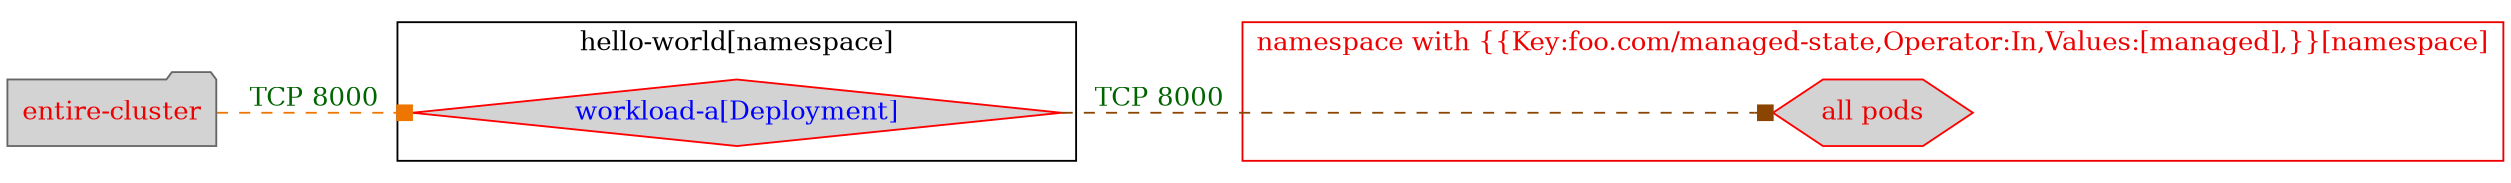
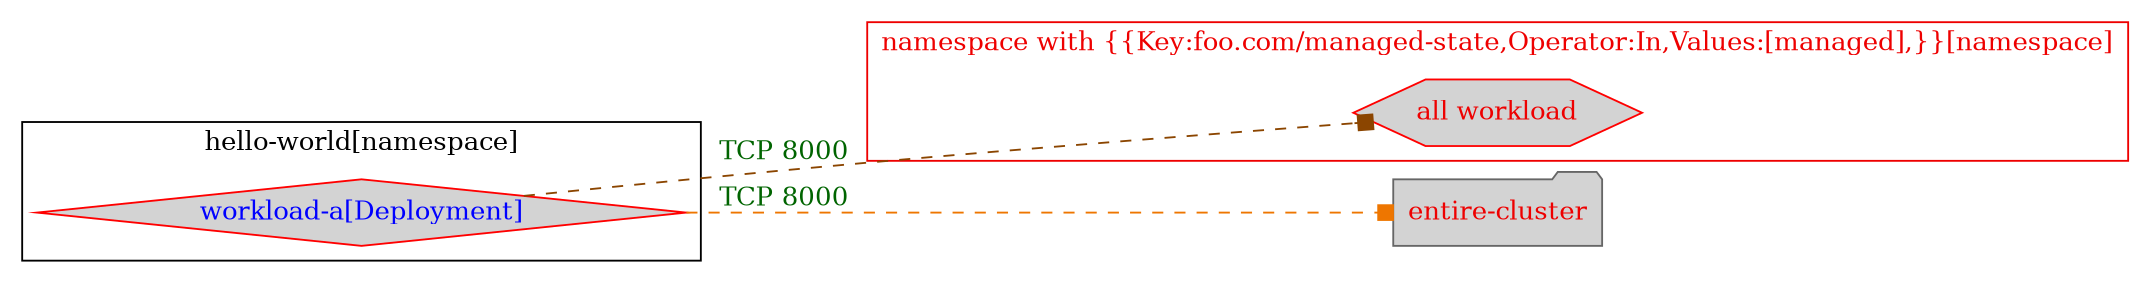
edge "entire-cluster" -> "workload-a[Deployment]": reversed
node "all pods": label "all pods" -> "all workload"
